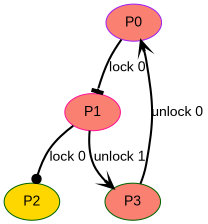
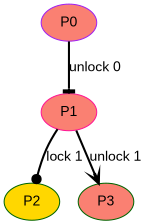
edge "P0" -> "P1": label "lock 0" -> "unlock 0"
edge "P3" -> "P0": removed, label "unlock 0"
edge "P1" -> "P2": label "lock 0" -> "lock 1"
